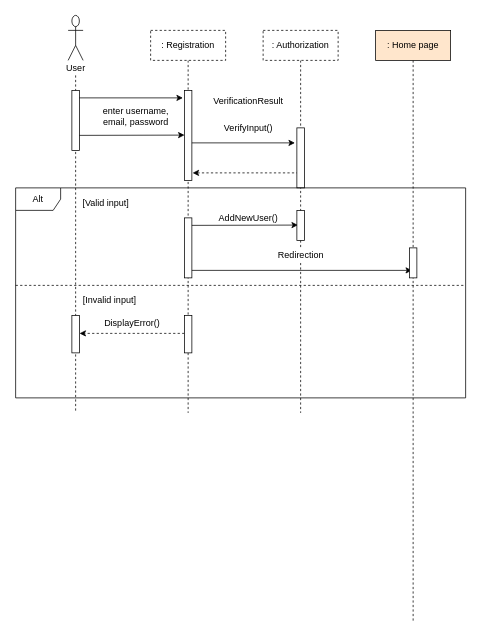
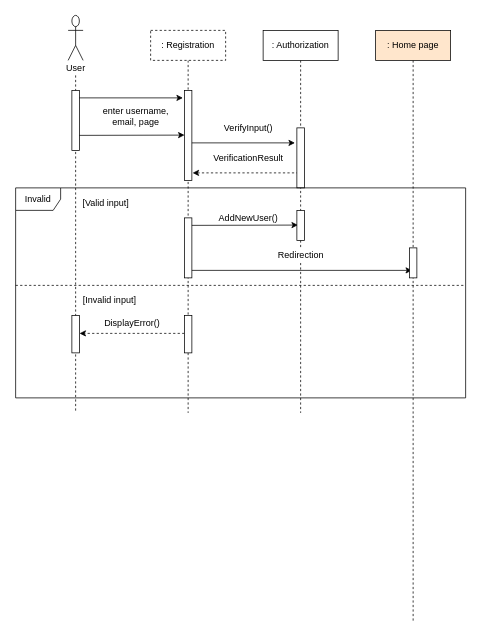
node ": Authorization": style dashed -> solid
node "VerificationResult": moved (248, 102) -> (248, 158)
node "enter username, email, password": label "enter username, email, password" -> "enter username, email, page"
node "Alt": label "Alt" -> "Invalid"
